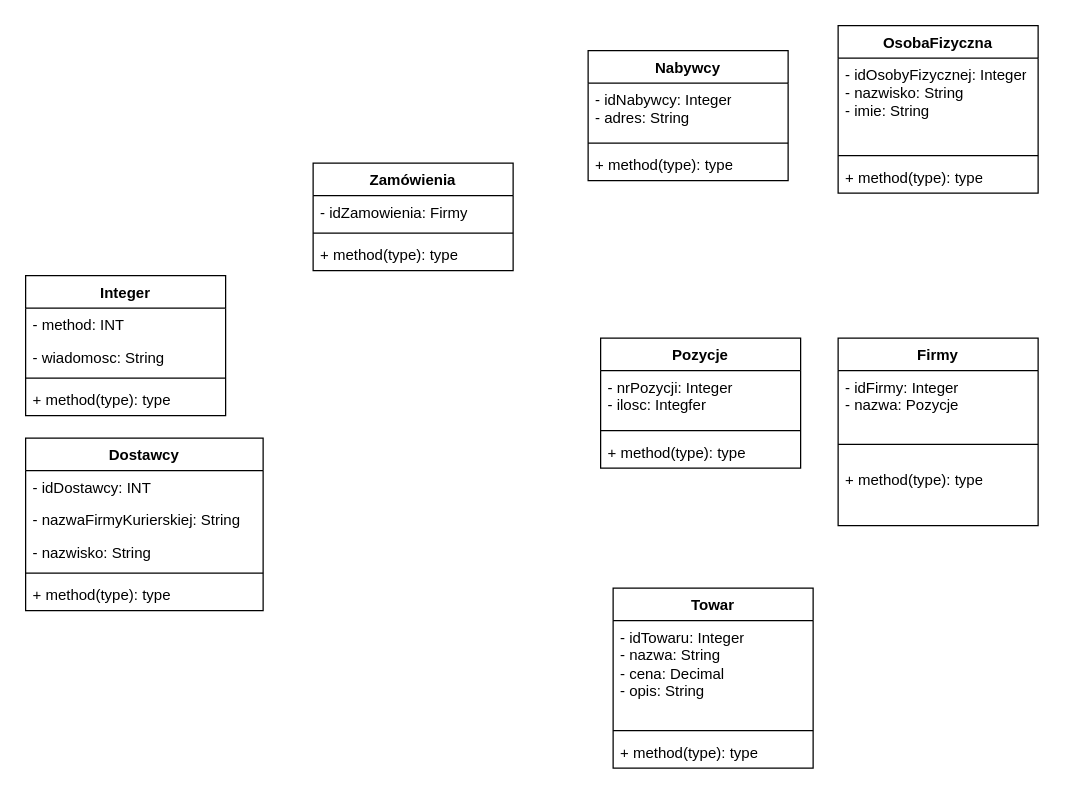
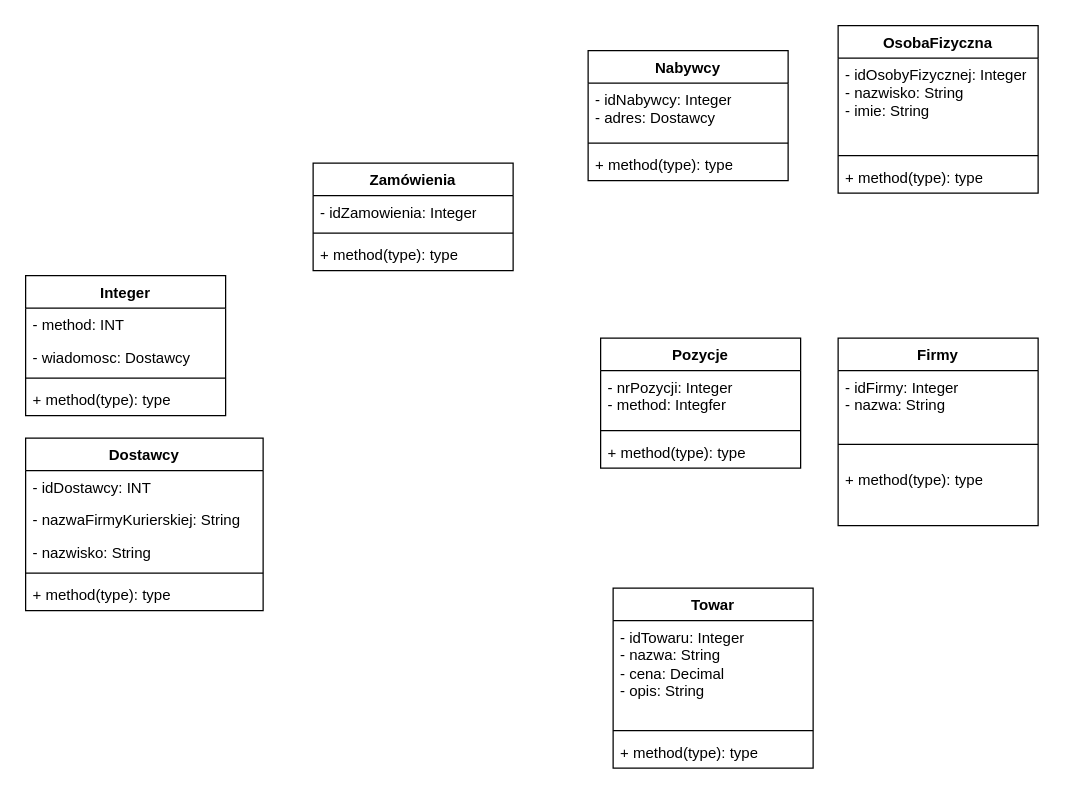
node "- idNabywcy: Integer - adres: String": label "- idNabywcy: Integer - adres: String" -> "- idNabywcy: Integer - adres: Dostawcy"
node "- idZamowienia: Firmy": label "- idZamowienia: Firmy" -> "- idZamowienia: Integer"
node "- wiadomosc: String": label "- wiadomosc: String" -> "- wiadomosc: Dostawcy"
node "- nrPozycji: Integer - ilosc: Integfer": label "- nrPozycji: Integer - ilosc: Integfer" -> "- nrPozycji: Integer - method: Integfer"
node "- idFirmy: Integer - nazwa: Pozycje": label "- idFirmy: Integer - nazwa: Pozycje" -> "- idFirmy: Integer - nazwa: String"
